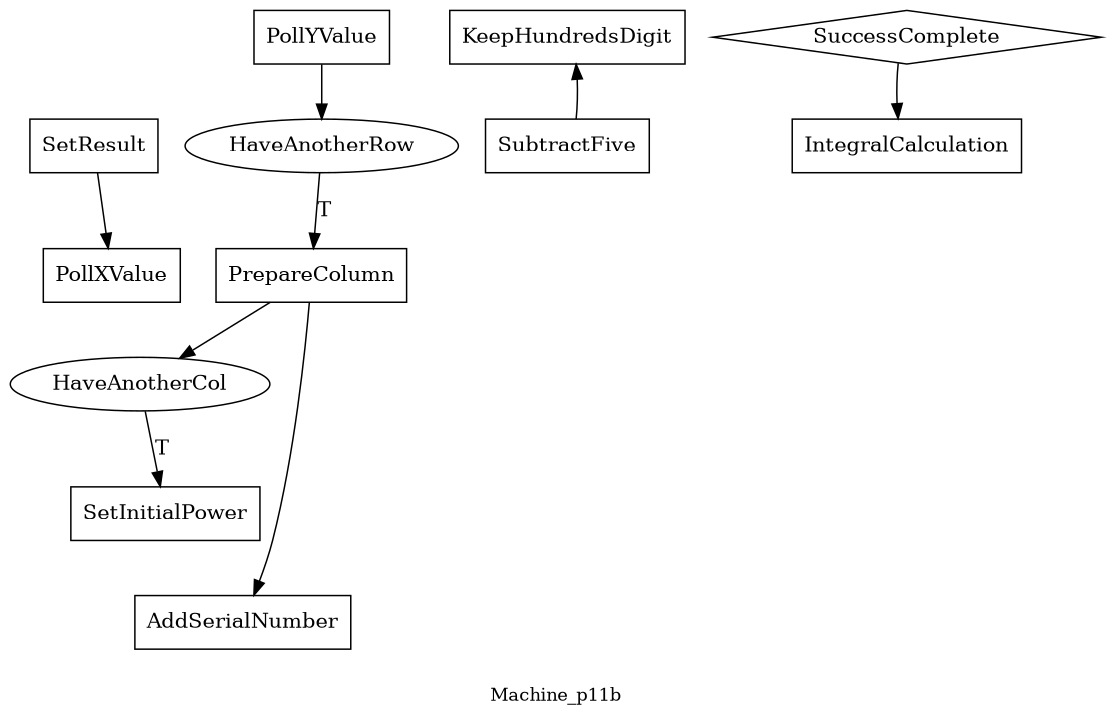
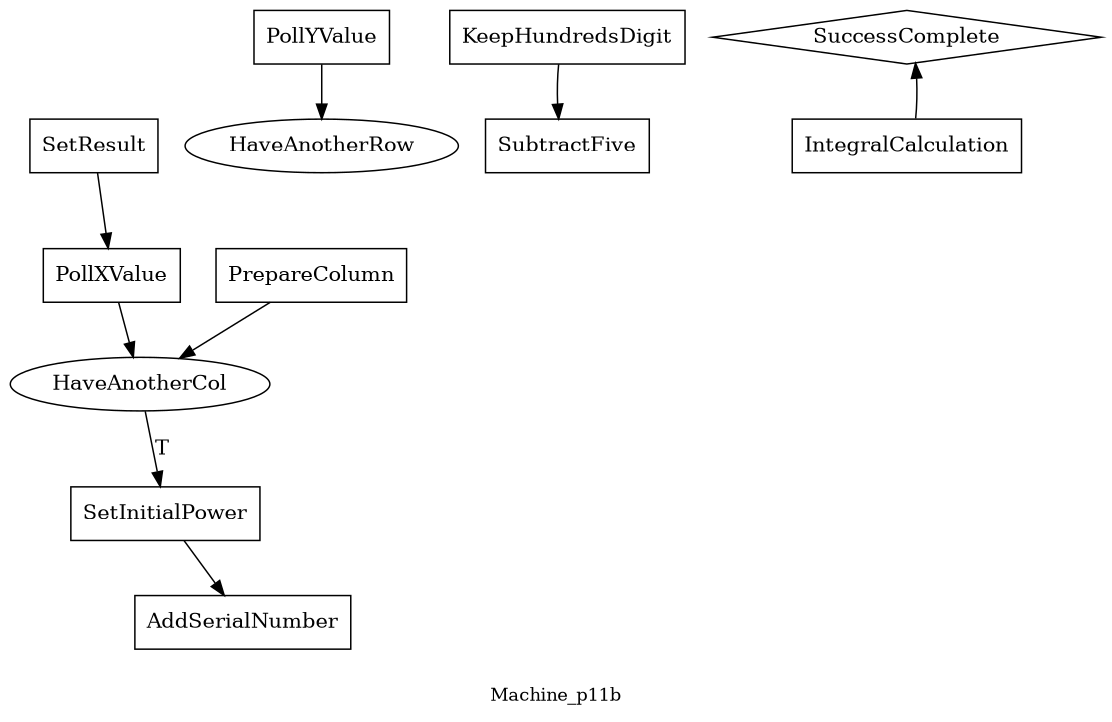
edge "SuccessComplete" -> "IntegralCalculation": reversed
edge "SubtractFive" -> "KeepHundredsDigit": reversed
edge "HaveAnotherRow" -> "PrepareColumn": removed, label "T"
edge "PollXValue" -> "HaveAnotherCol": added
edge "PrepareColumn" -> "AddSerialNumber": now "SetInitialPower" -> "AddSerialNumber"
